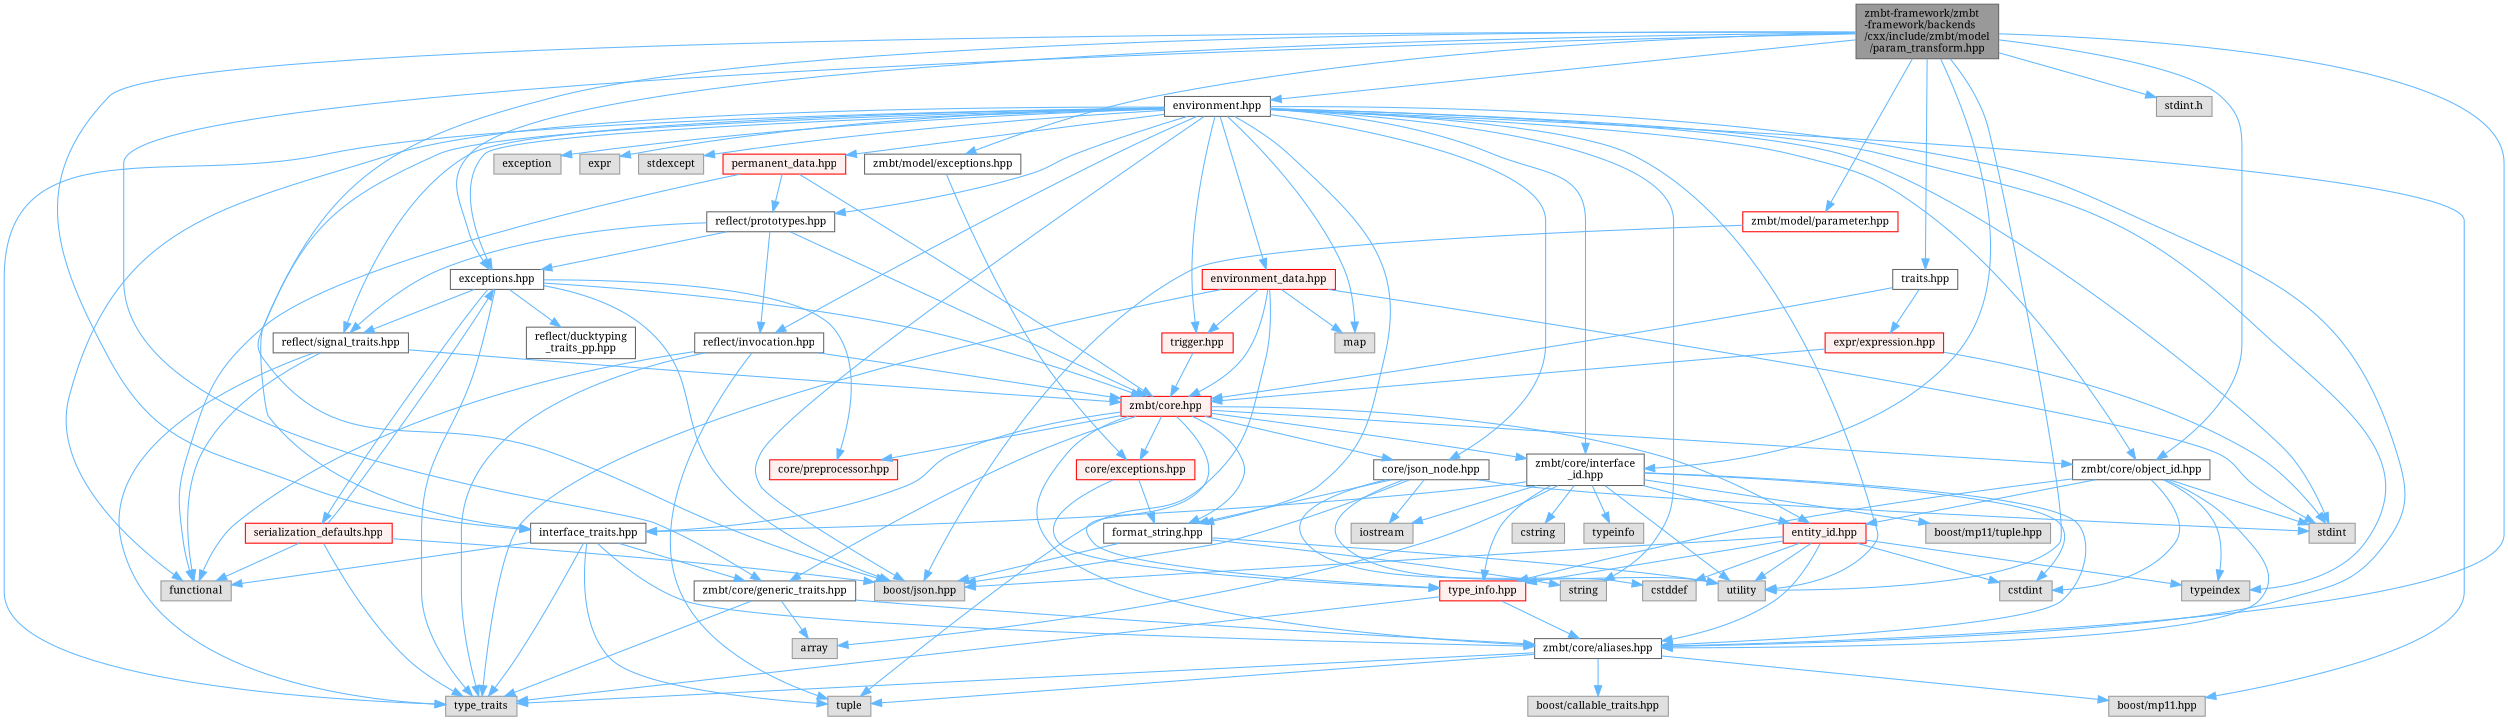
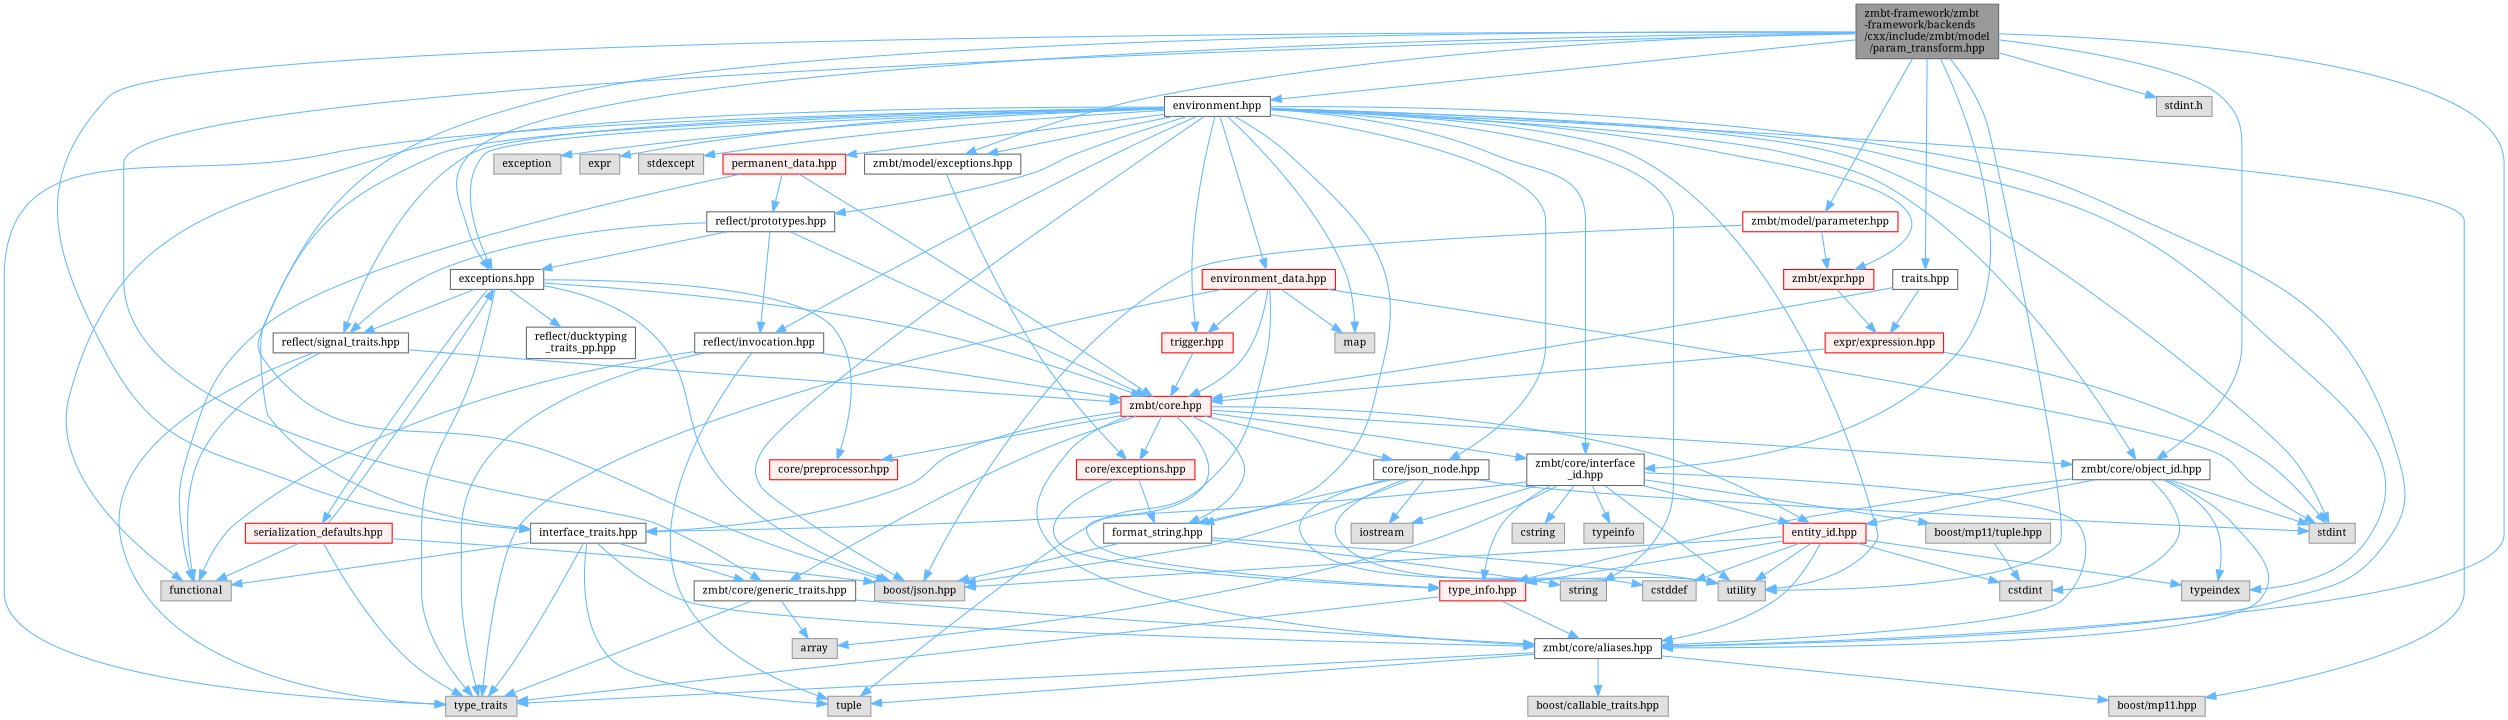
edge "environment.hpp" -> "zmbt/model/exceptions.hpp": added
node "zmbt/expr.hpp": added
edge "zmbt/core/interface _id.hpp" -> "cstdint": now "boost/mp11/tuple.hpp" -> "cstdint"
